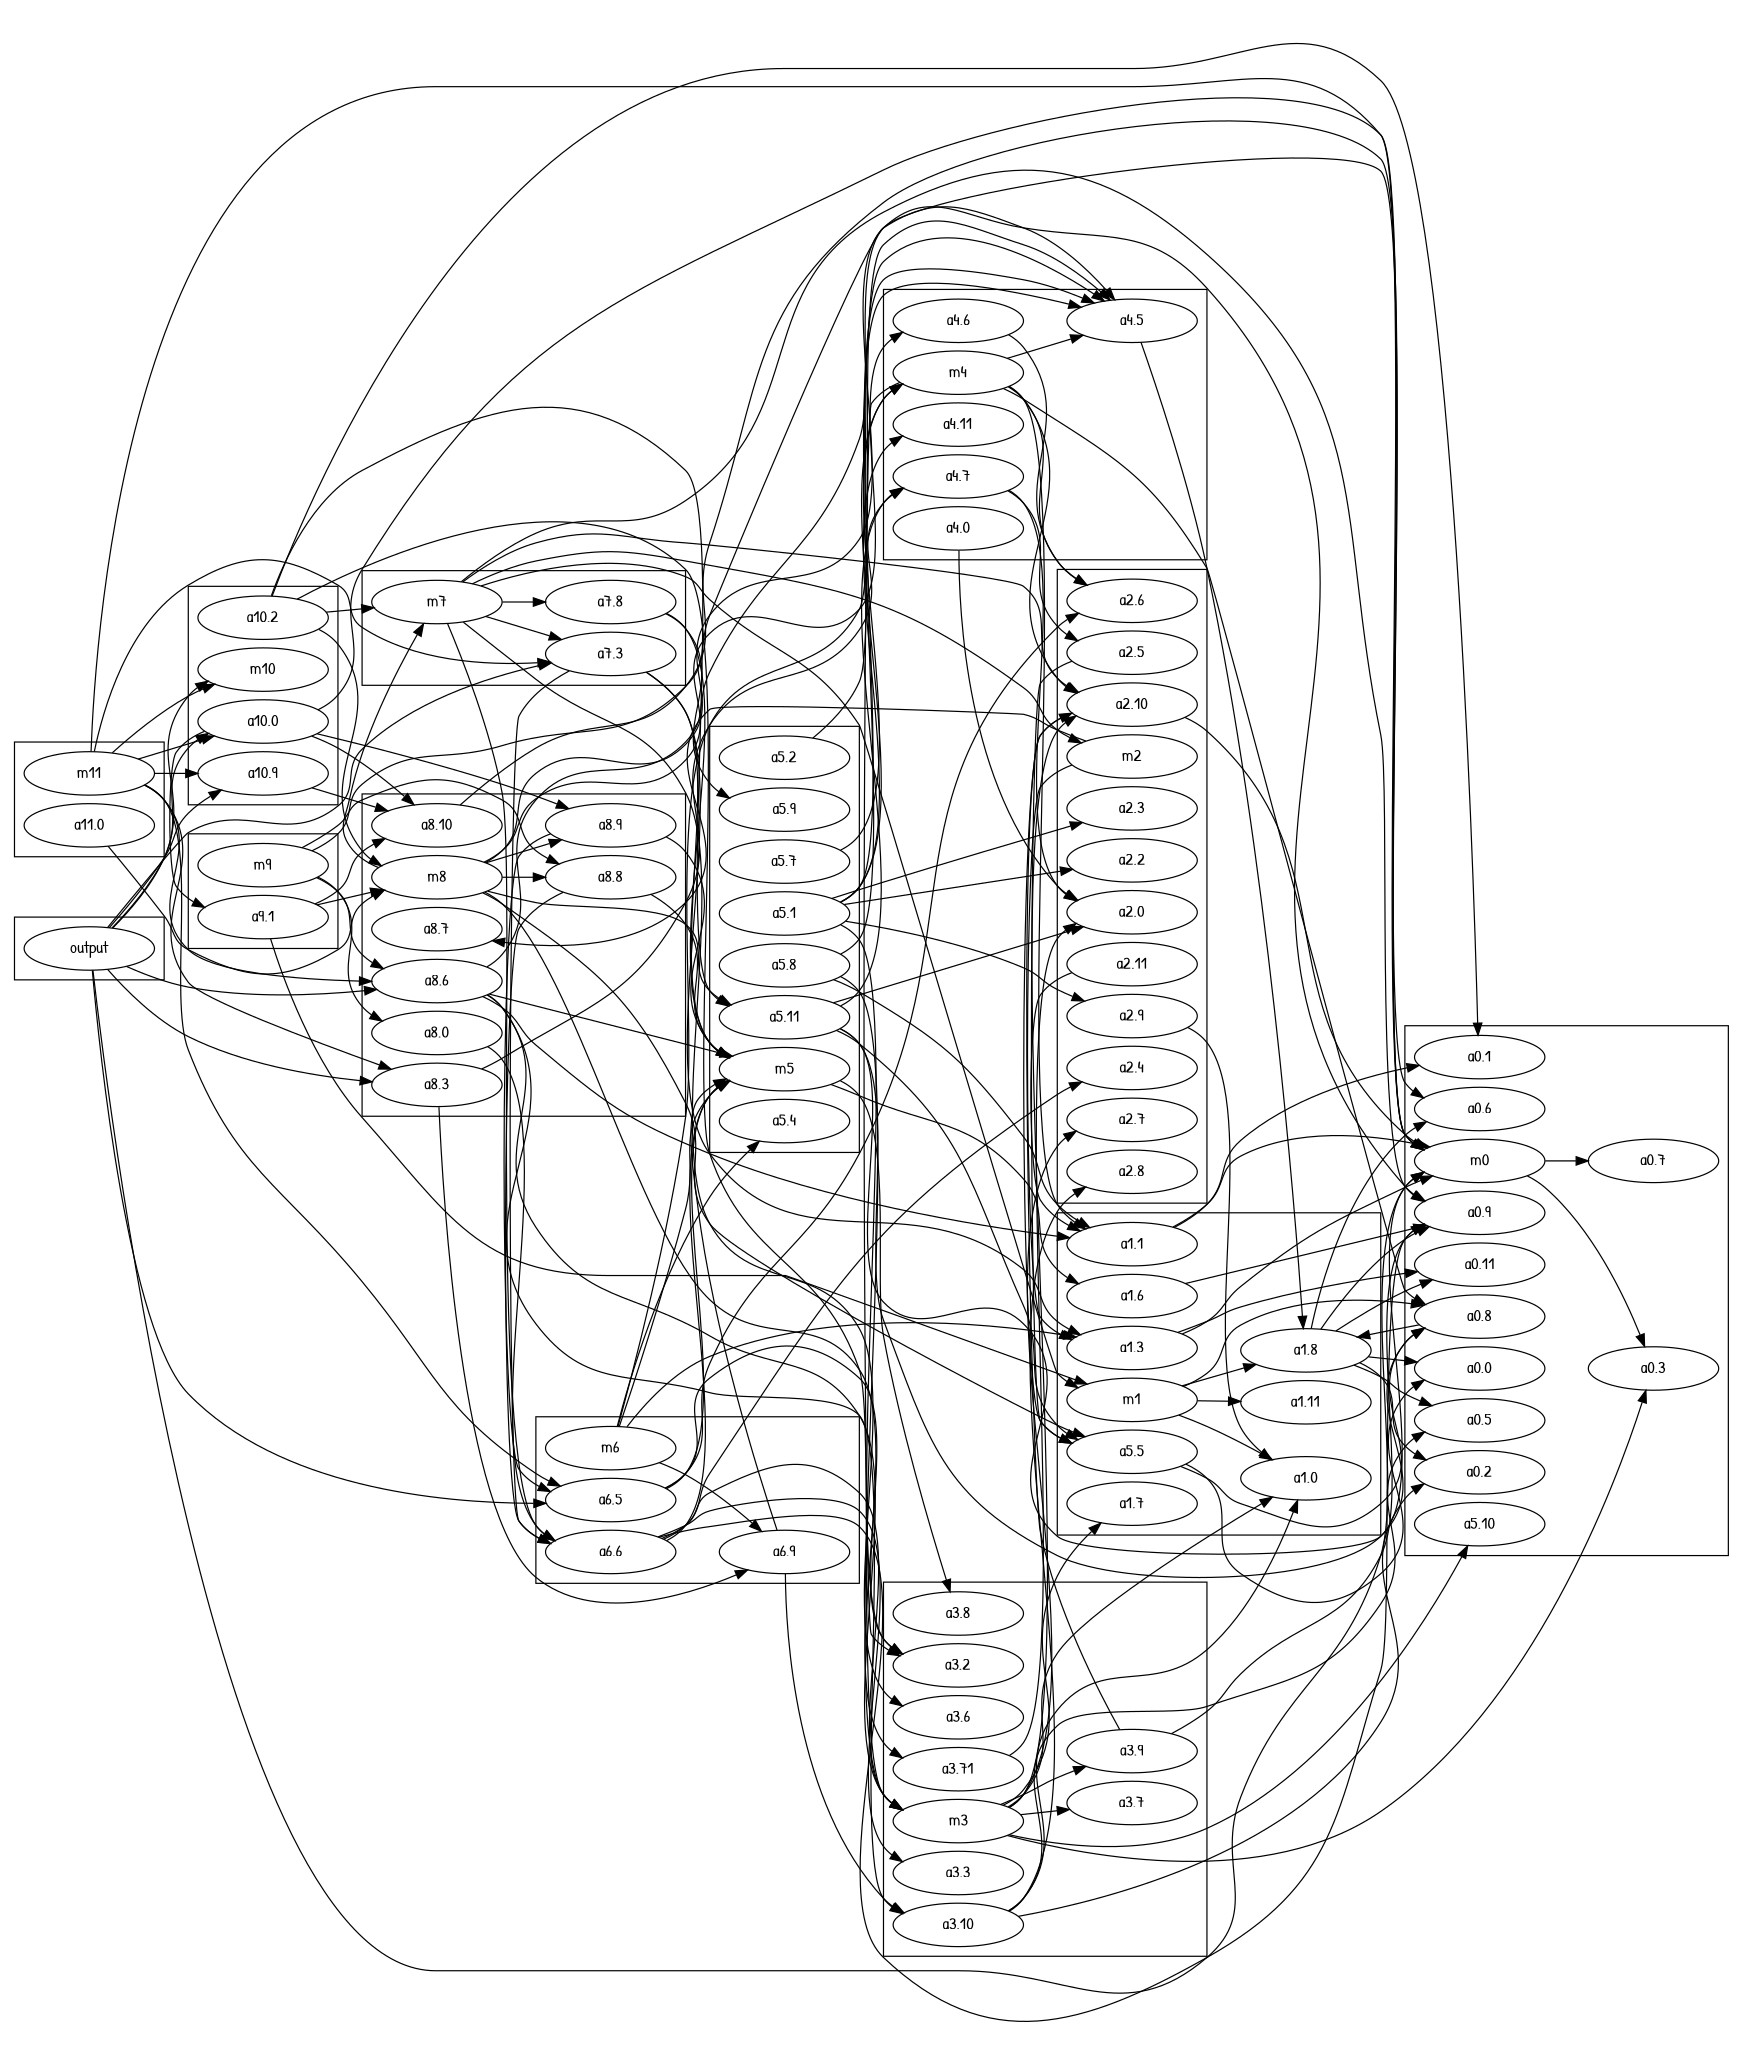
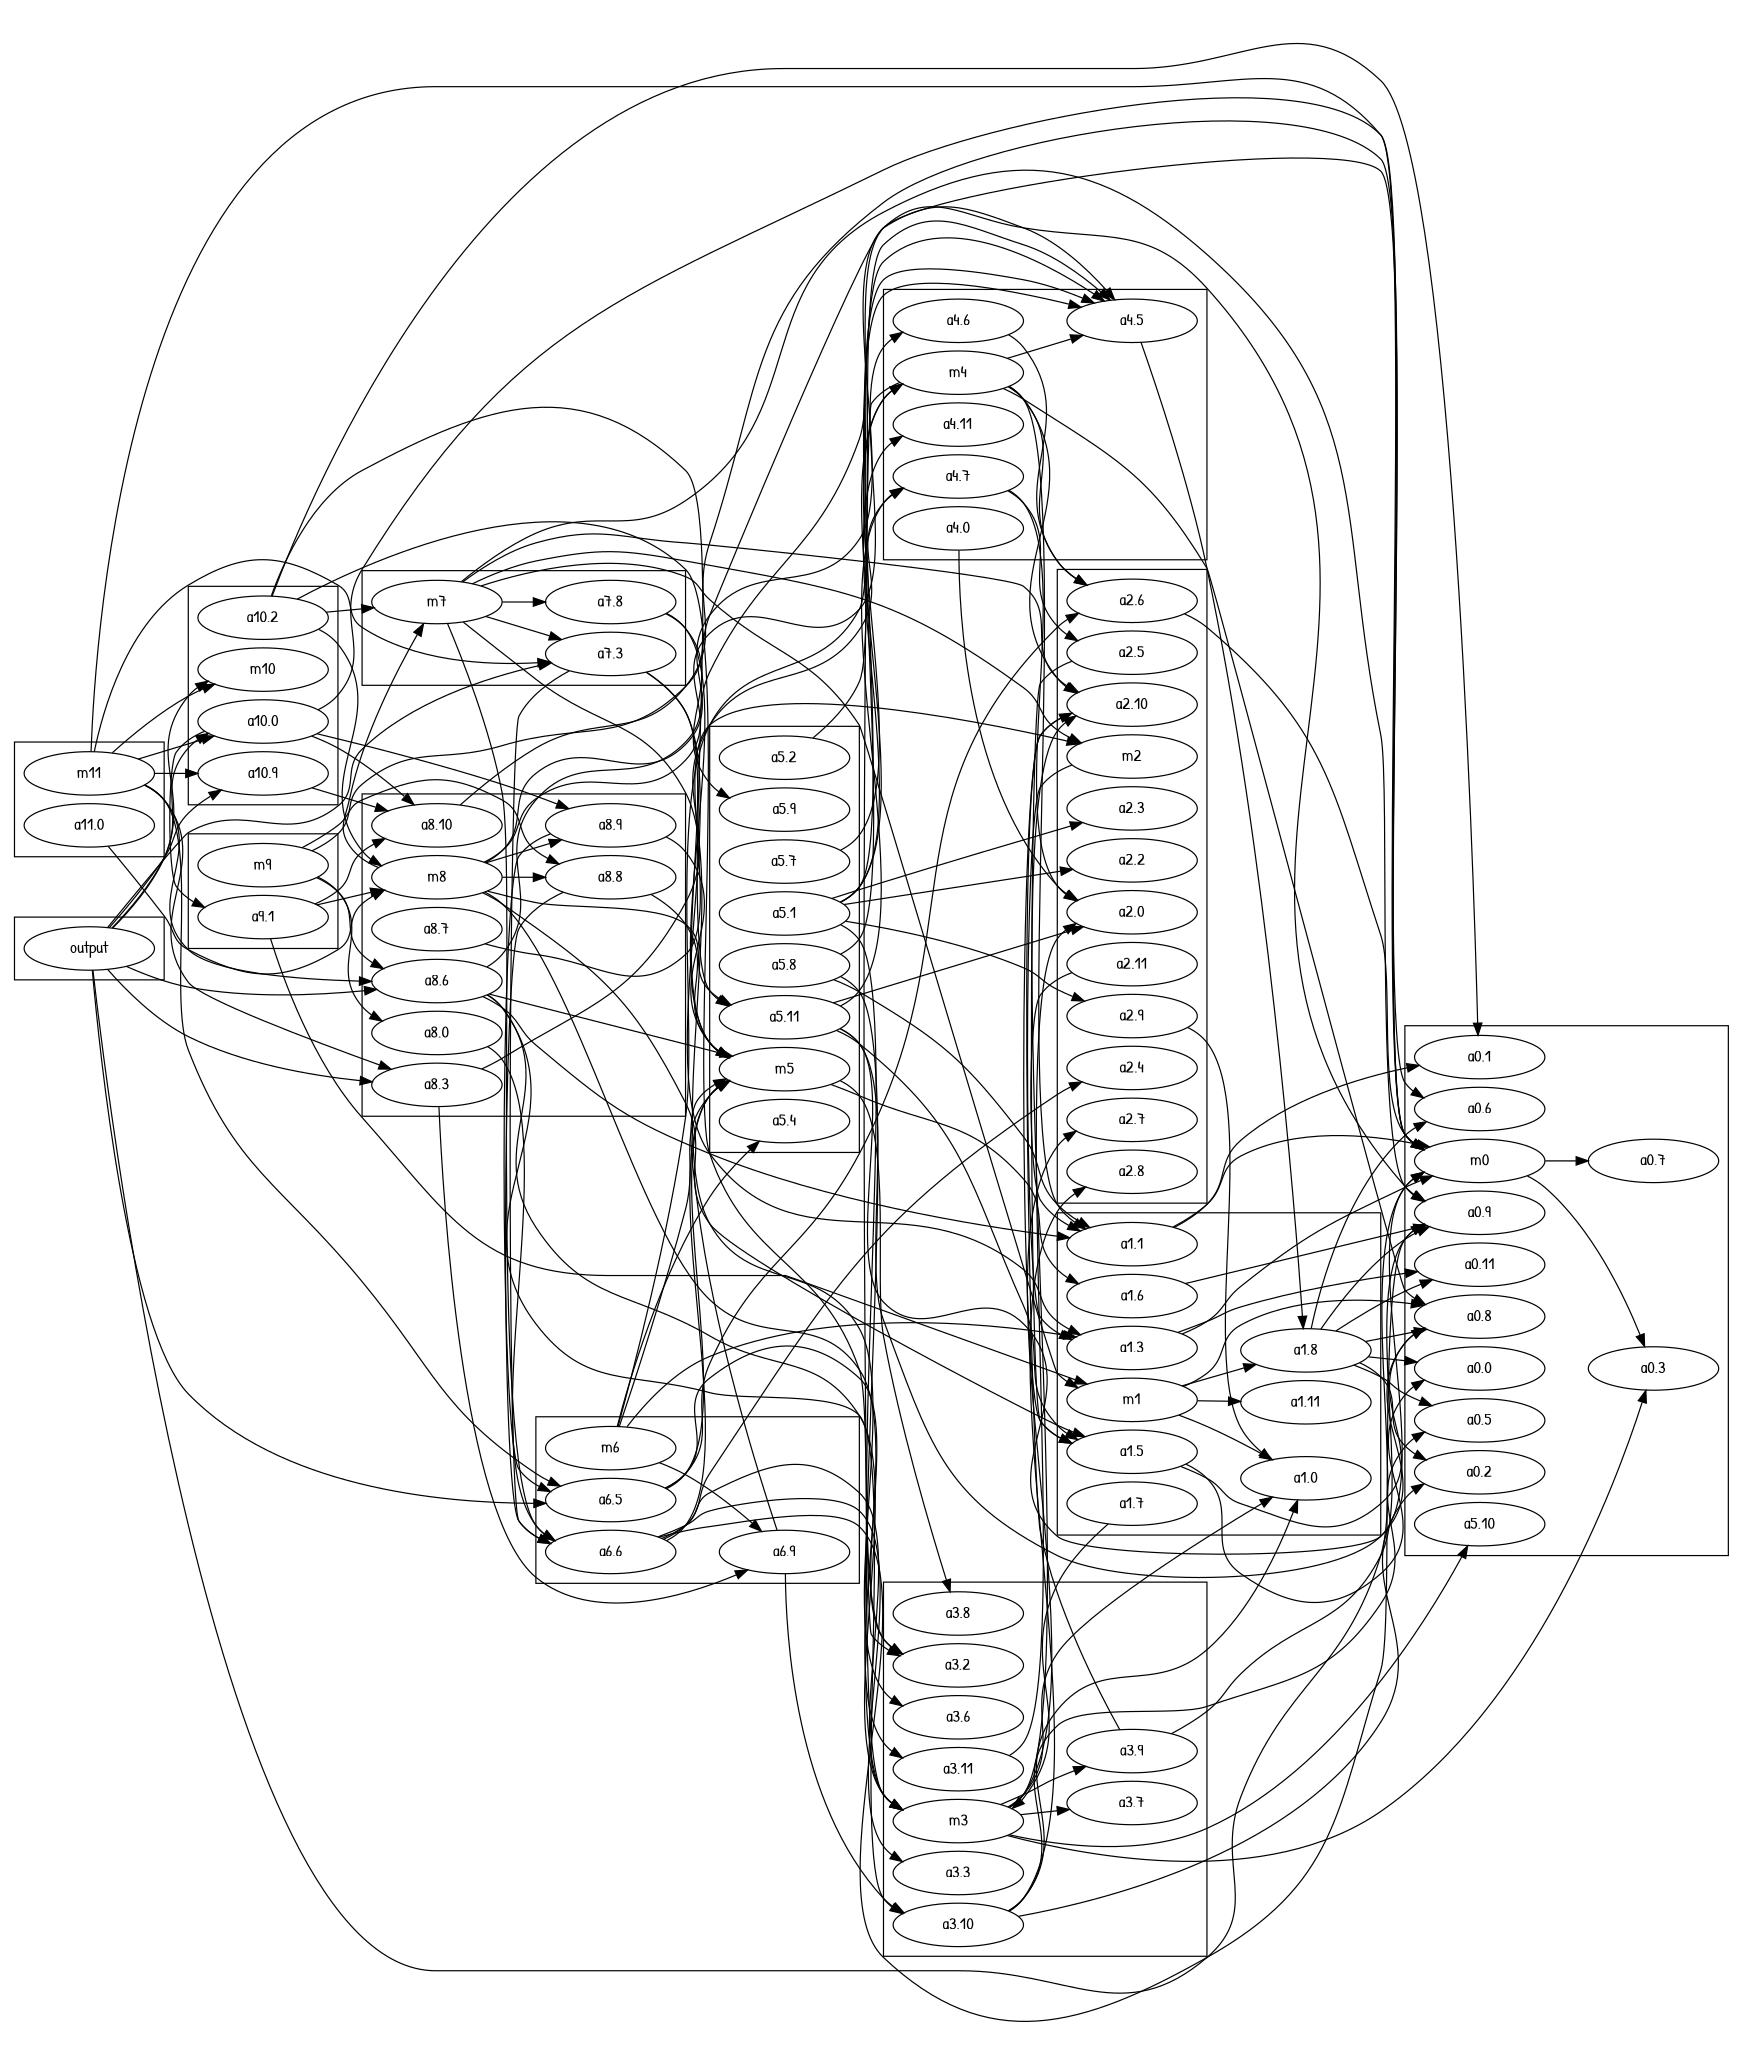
edge "m2" -> "a8.7": reversed
edge "a2.10" -> "m0": now "a2.6" -> "m0"
edge "a0.8" -> "a1.8": reversed
node "a5.5": label "a5.5" -> "a1.5"
edge "m3" -> "a1.7": reversed
node "a3.71": label "a3.71" -> "a3.11"
